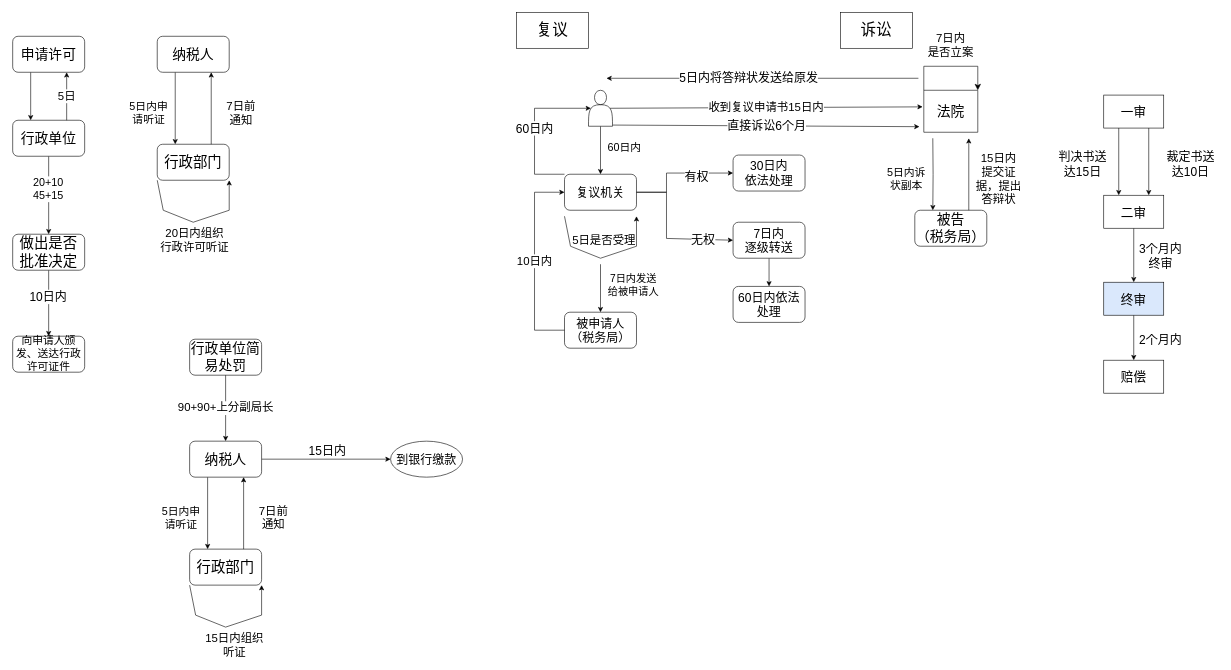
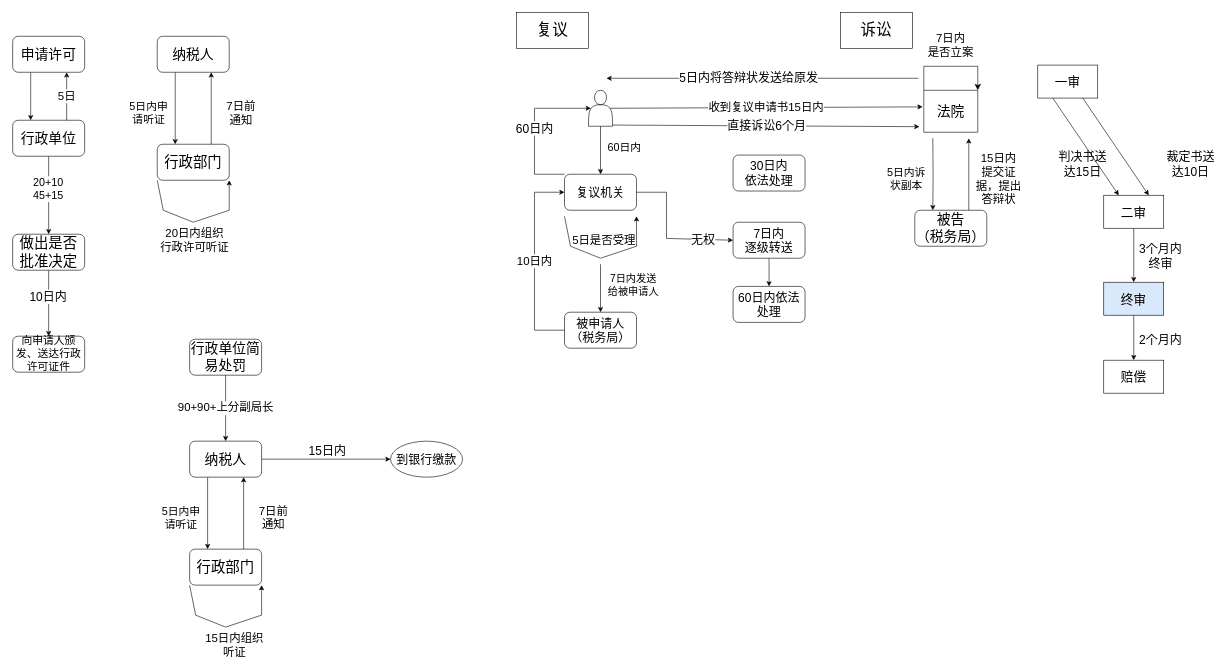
node "一审": moved (1134, 112) -> (1068, 82)
edge "复议机关" -> "30日内 依法处理": removed, label "有权"
